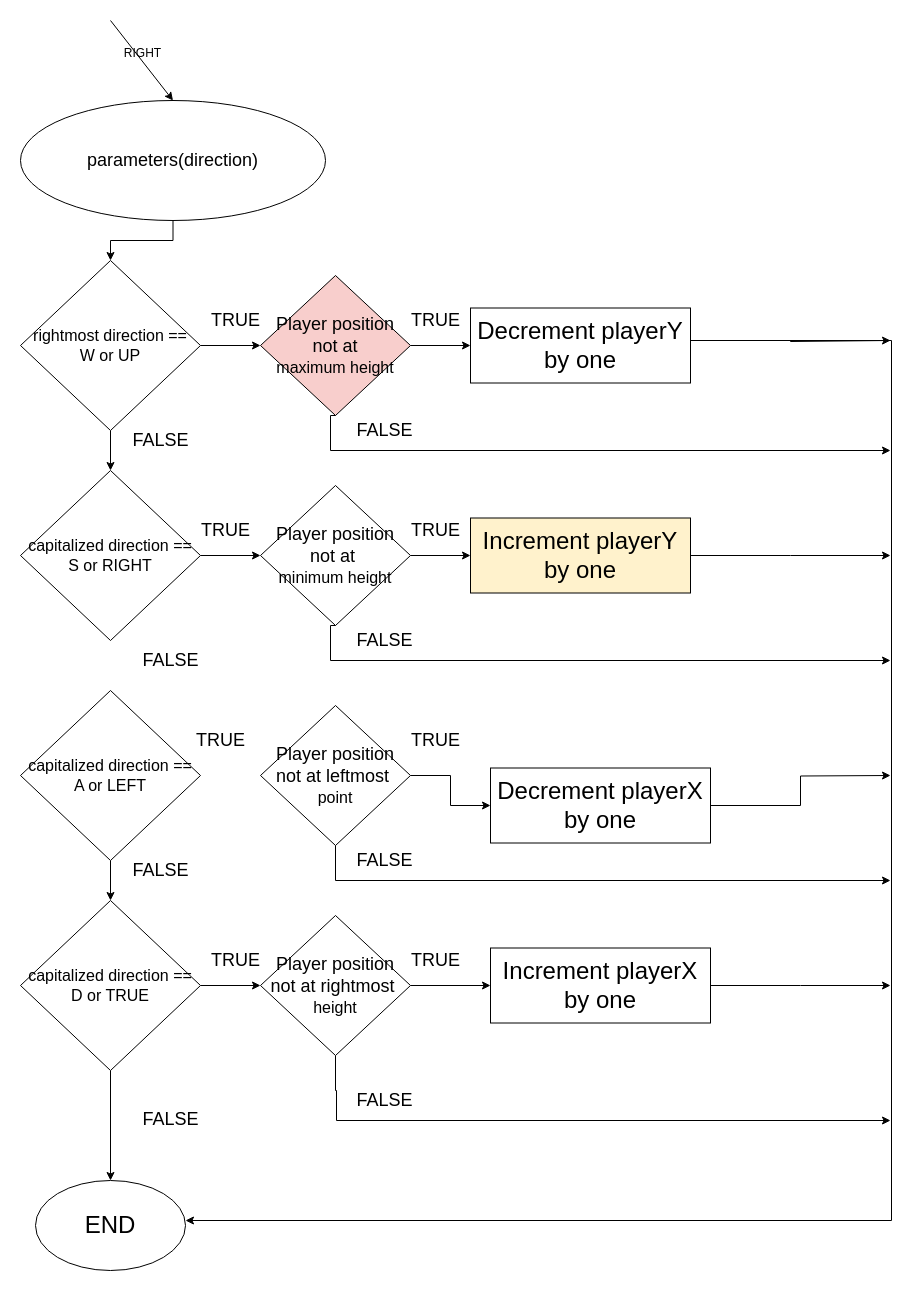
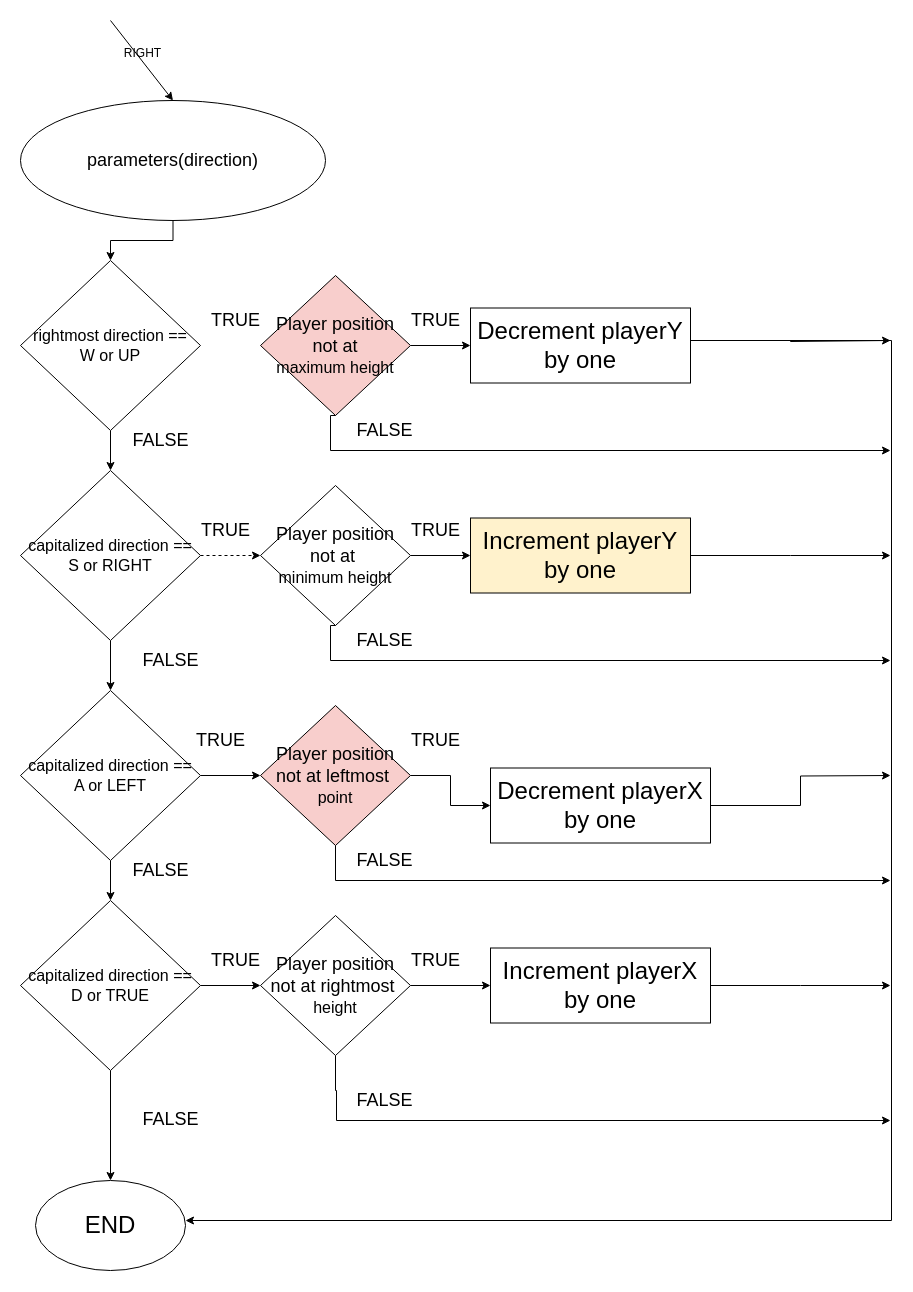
edge "rightmost direction == W or UP" -> "Player position not at maximum height": removed
edge "capitalized direction == S or RIGHT" -> "Player position not at minimum height": style solid -> dashed
edge "capitalized direction == S or RIGHT" -> "capitalized direction == A or LEFT": added
edge "capitalized direction == A or LEFT" -> "Player position not at leftmost point": added
node "Player position not at leftmost point": fillcolor #ffffff -> #f8cecc
